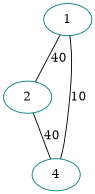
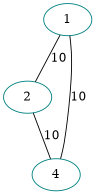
edge "1" -- "2": label "40" -> "10"
edge "2" -- "4": label "40" -> "10"
